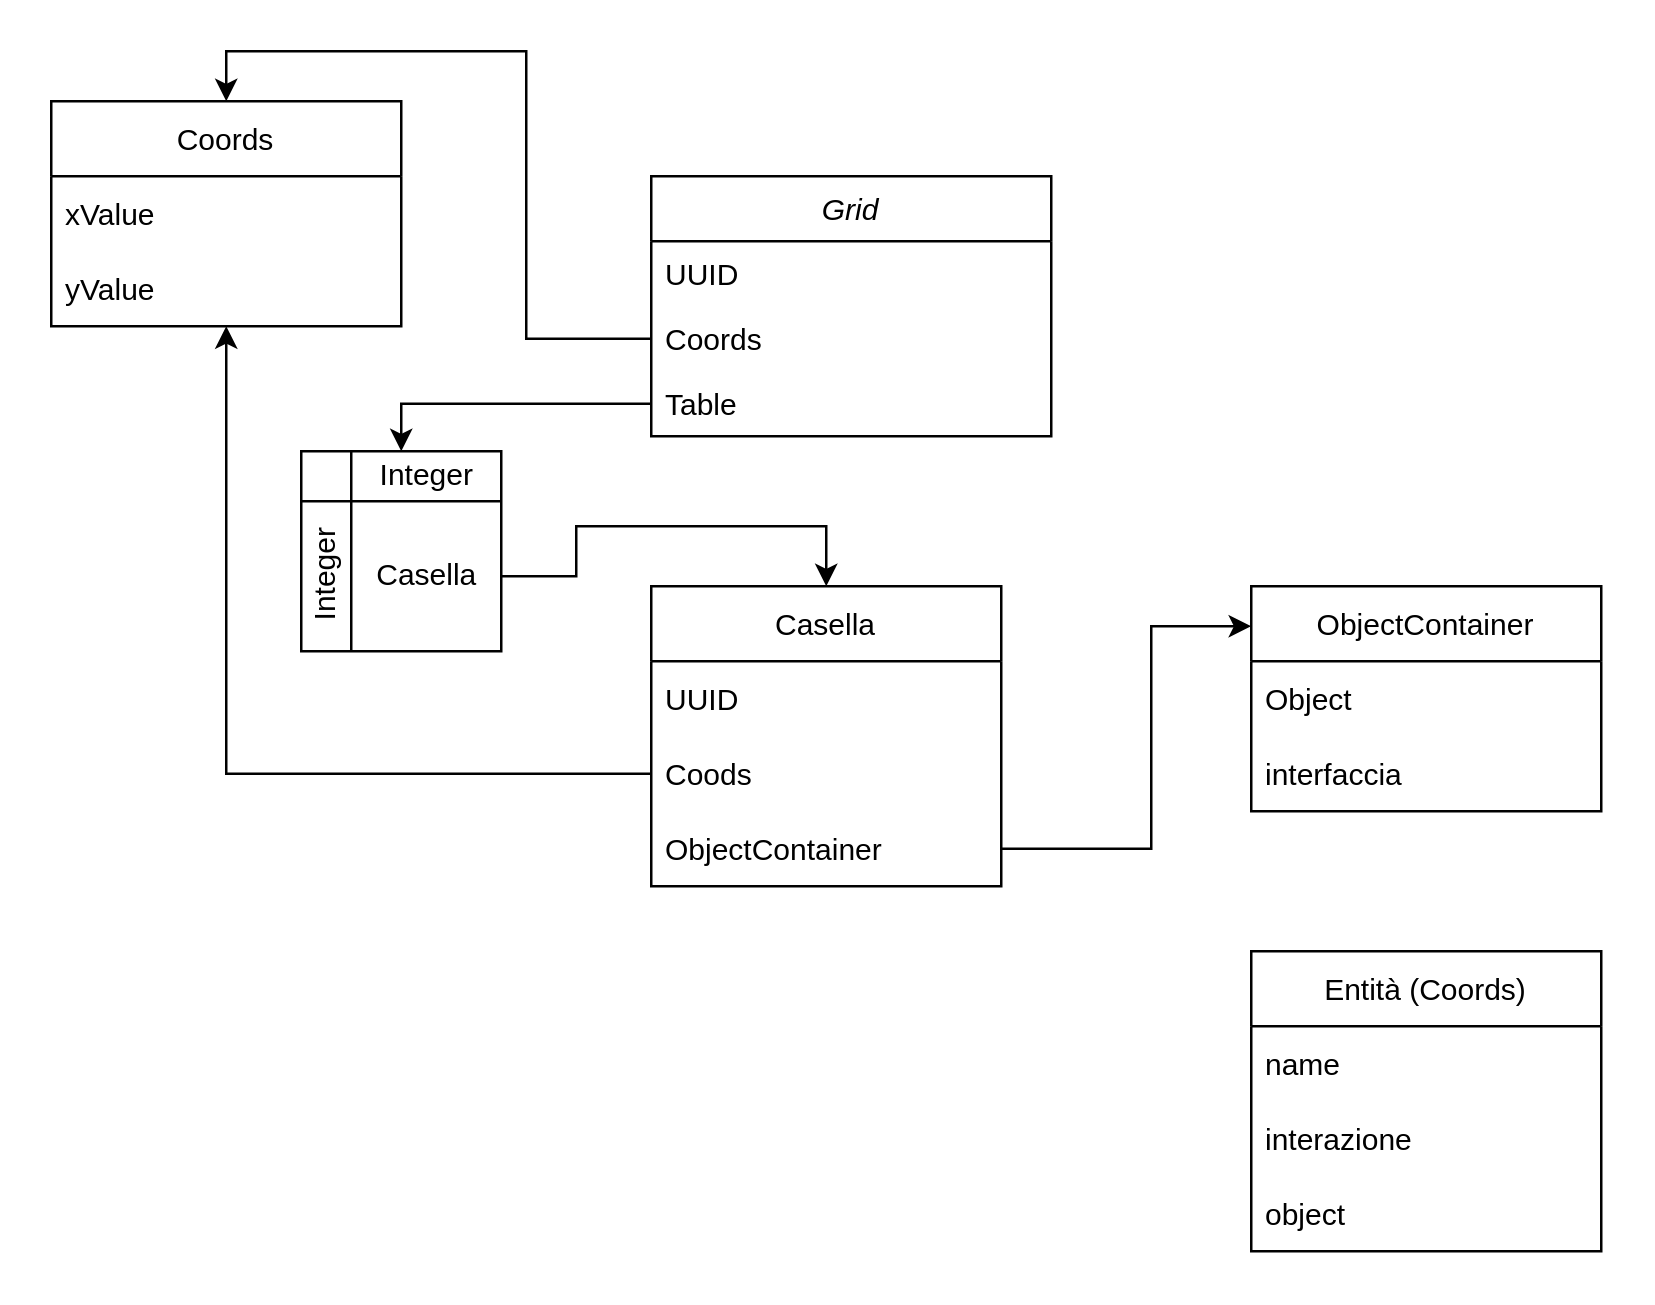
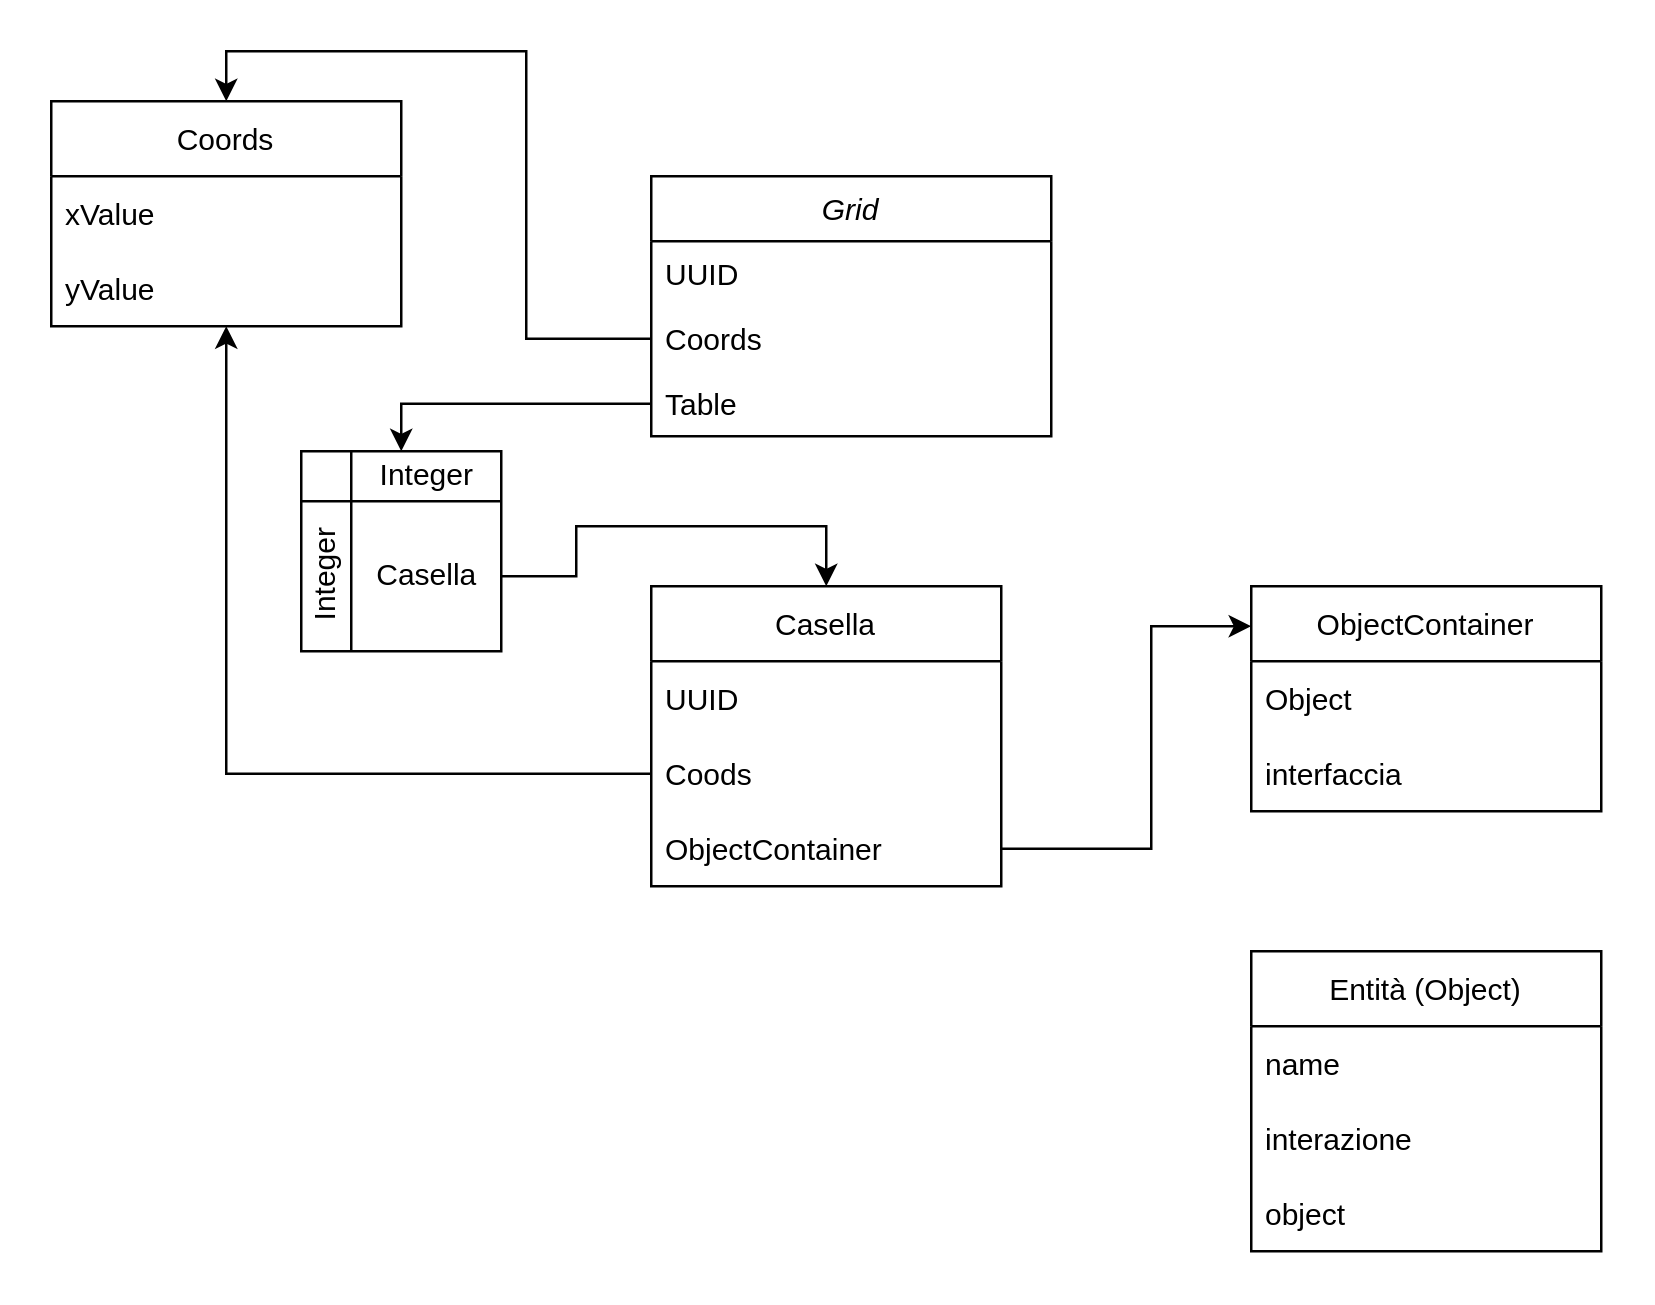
node "Entità (Coords)": label "Entità (Coords)" -> "Entità (Object)"
